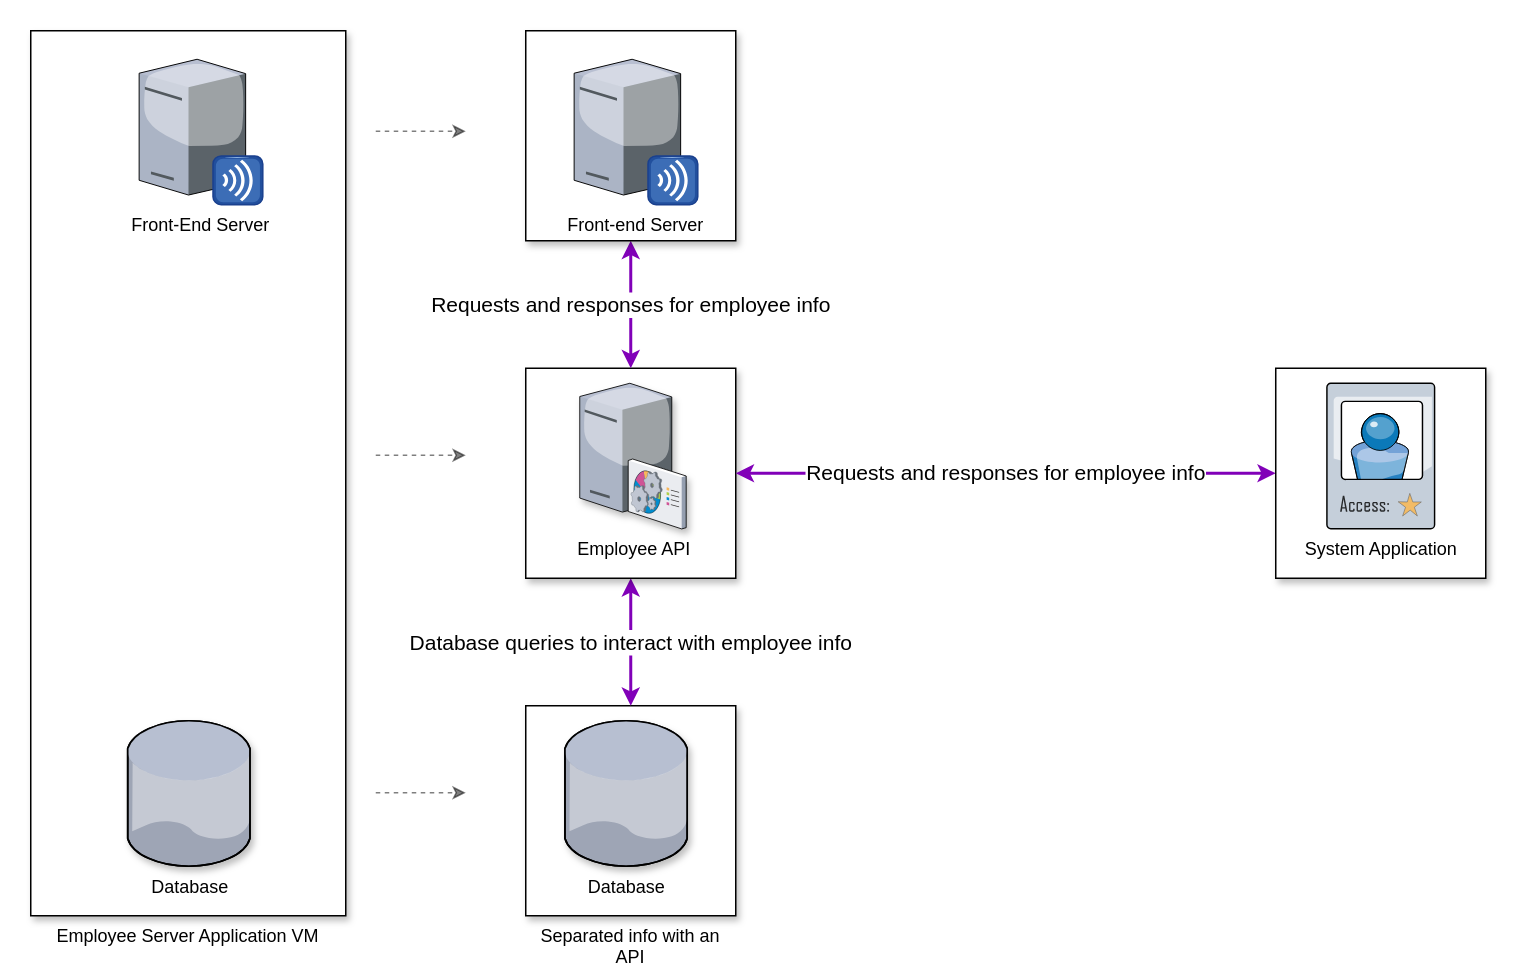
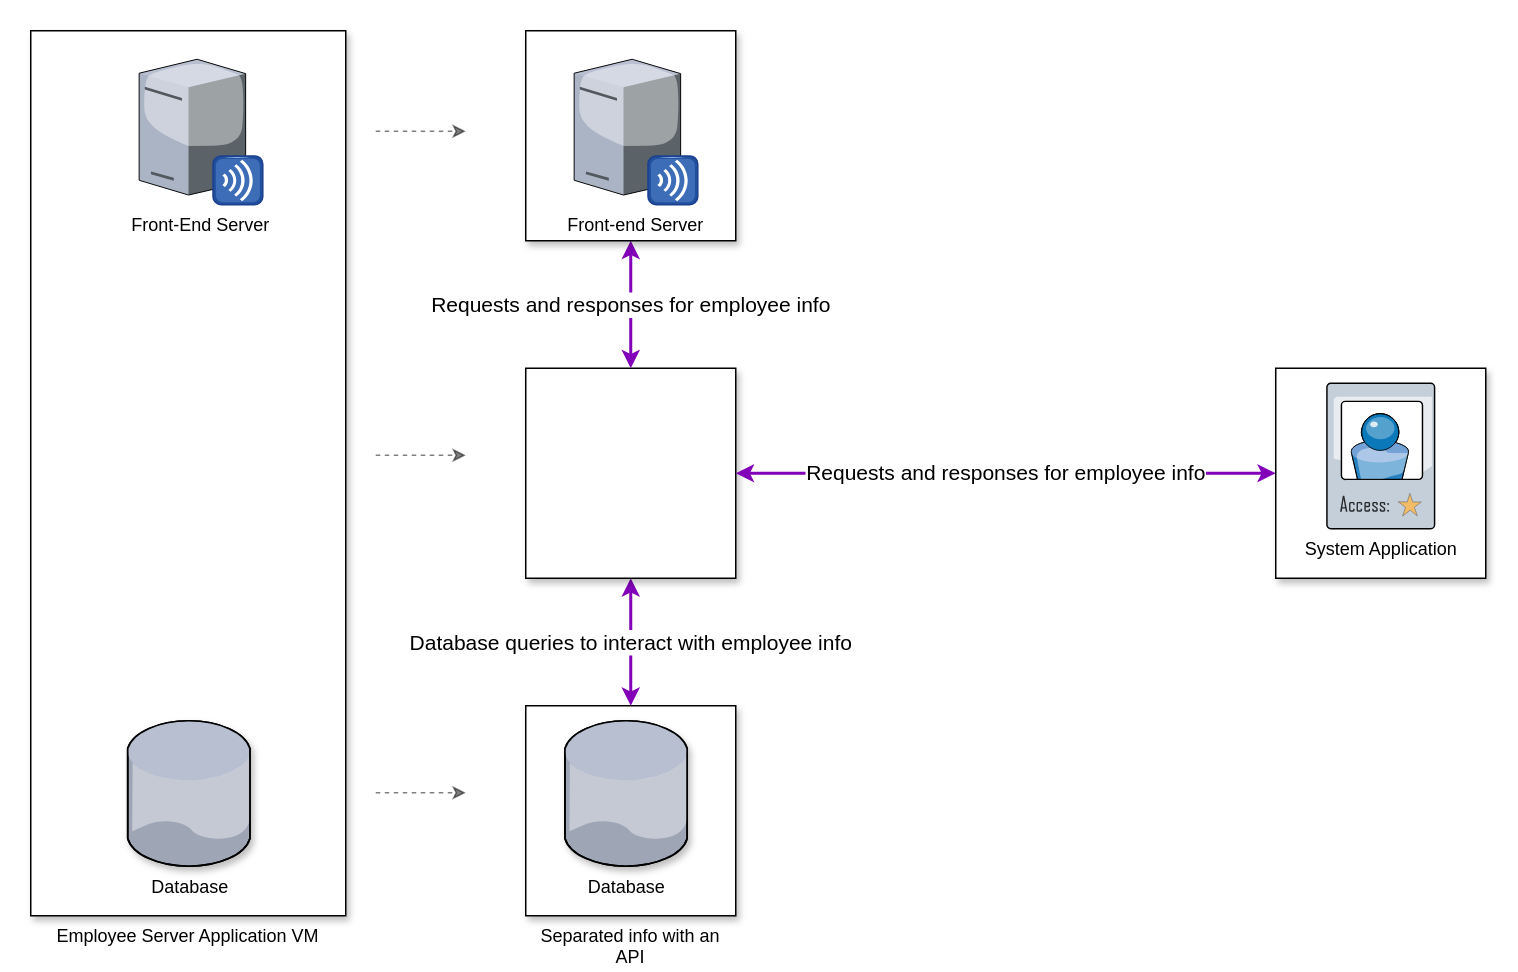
node "Employee API": removed
